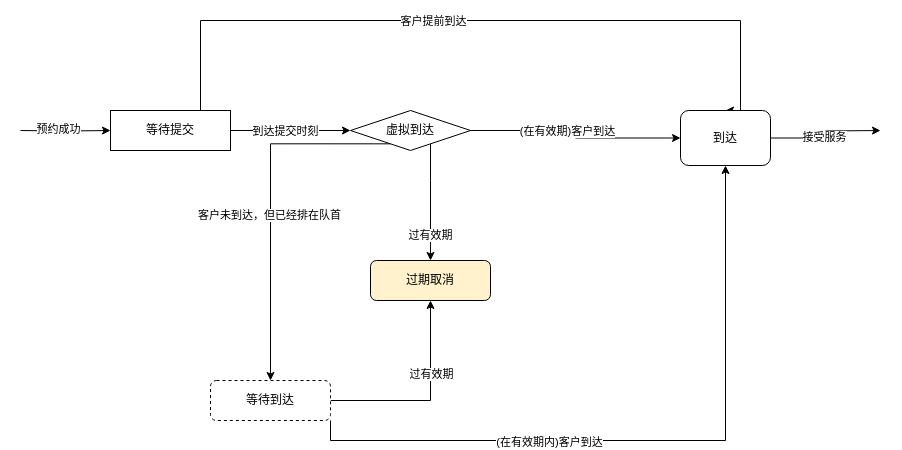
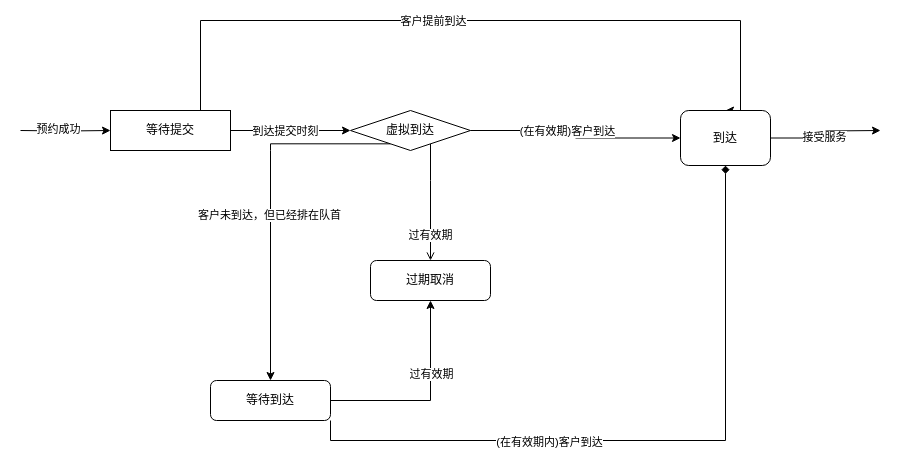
edge "等待到达" -> "到达": arrowhead classic -> diamond
edge "虚拟到达" -> "过期取消": arrowhead classic -> open
node "过期取消": fillcolor #fff2cc -> #ffffff
node "等待到达": style dashed -> solid
